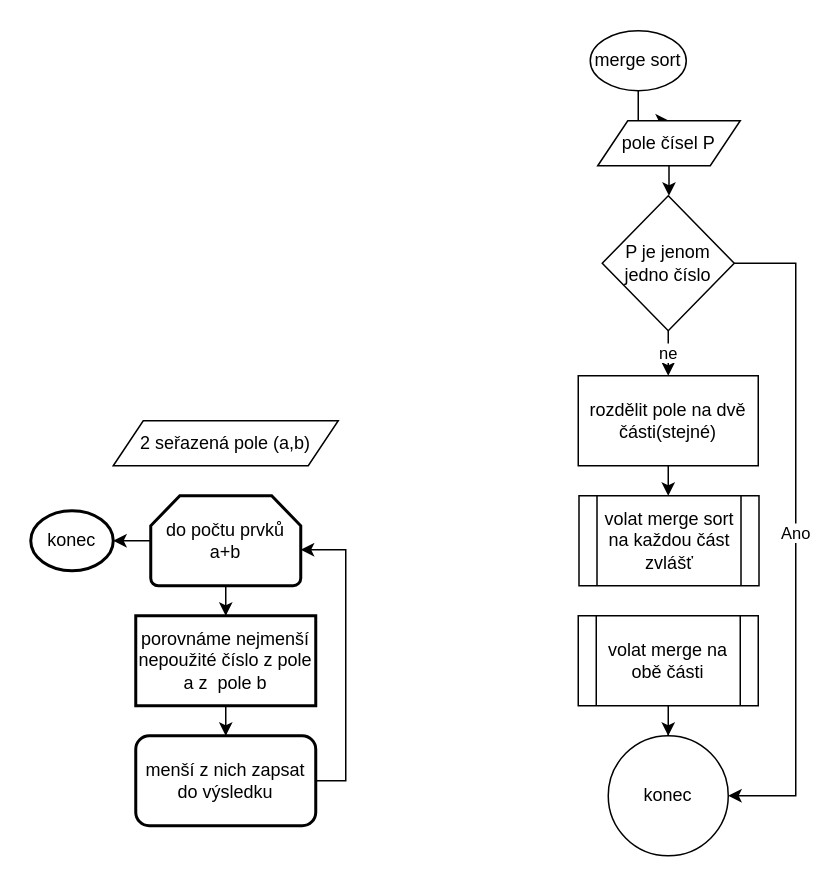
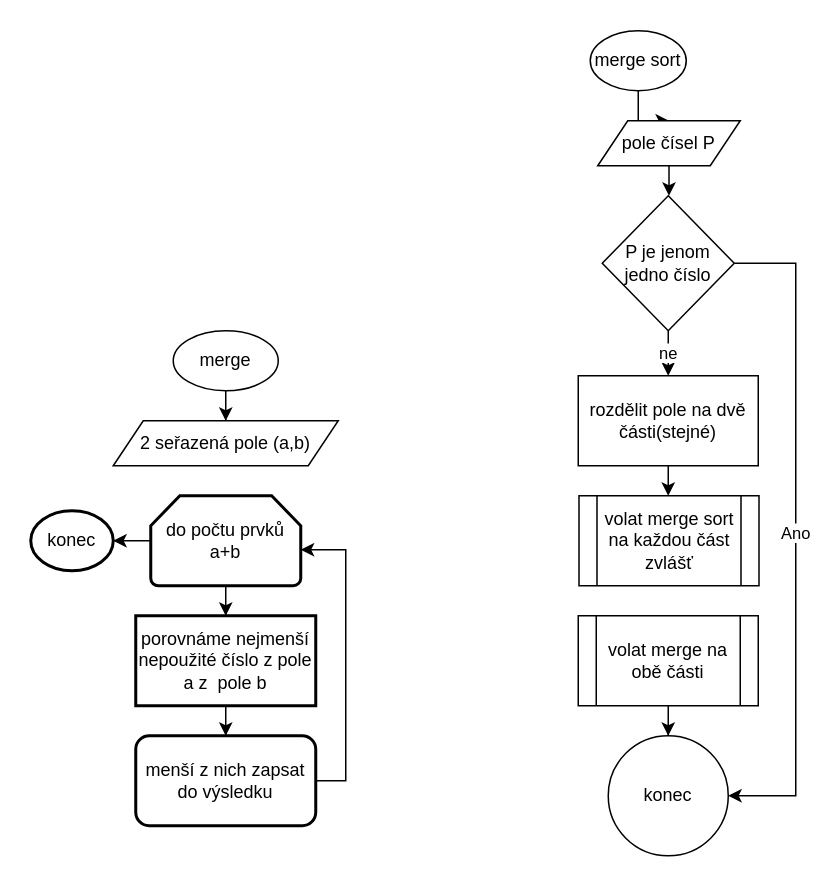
node "merge": added
edge "merge" -> "2 seřazená pole (a,b)": added
